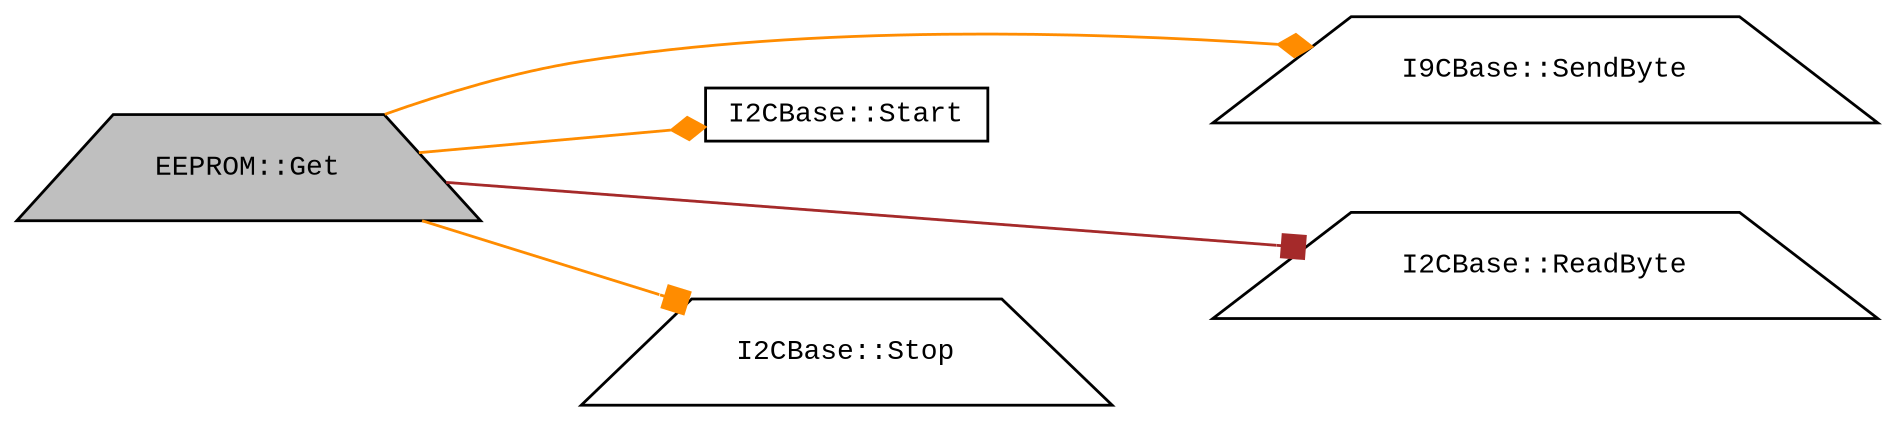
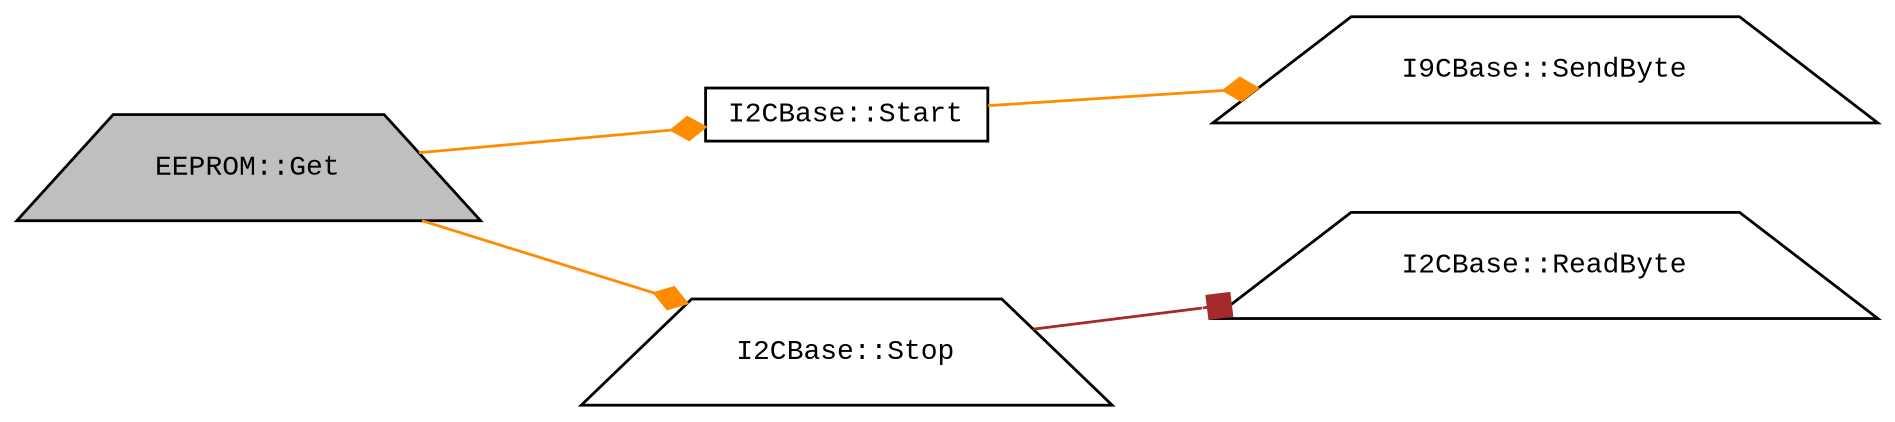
edge "EEPROM::Get" -> "I9CBase::SendByte": now "I2CBase::Start" -> "I9CBase::SendByte"
edge "EEPROM::Get" -> "I2CBase::ReadByte": now "I2CBase::Stop" -> "I2CBase::ReadByte"
edge "EEPROM::Get" -> "I2CBase::Stop": arrowhead box -> diamond
